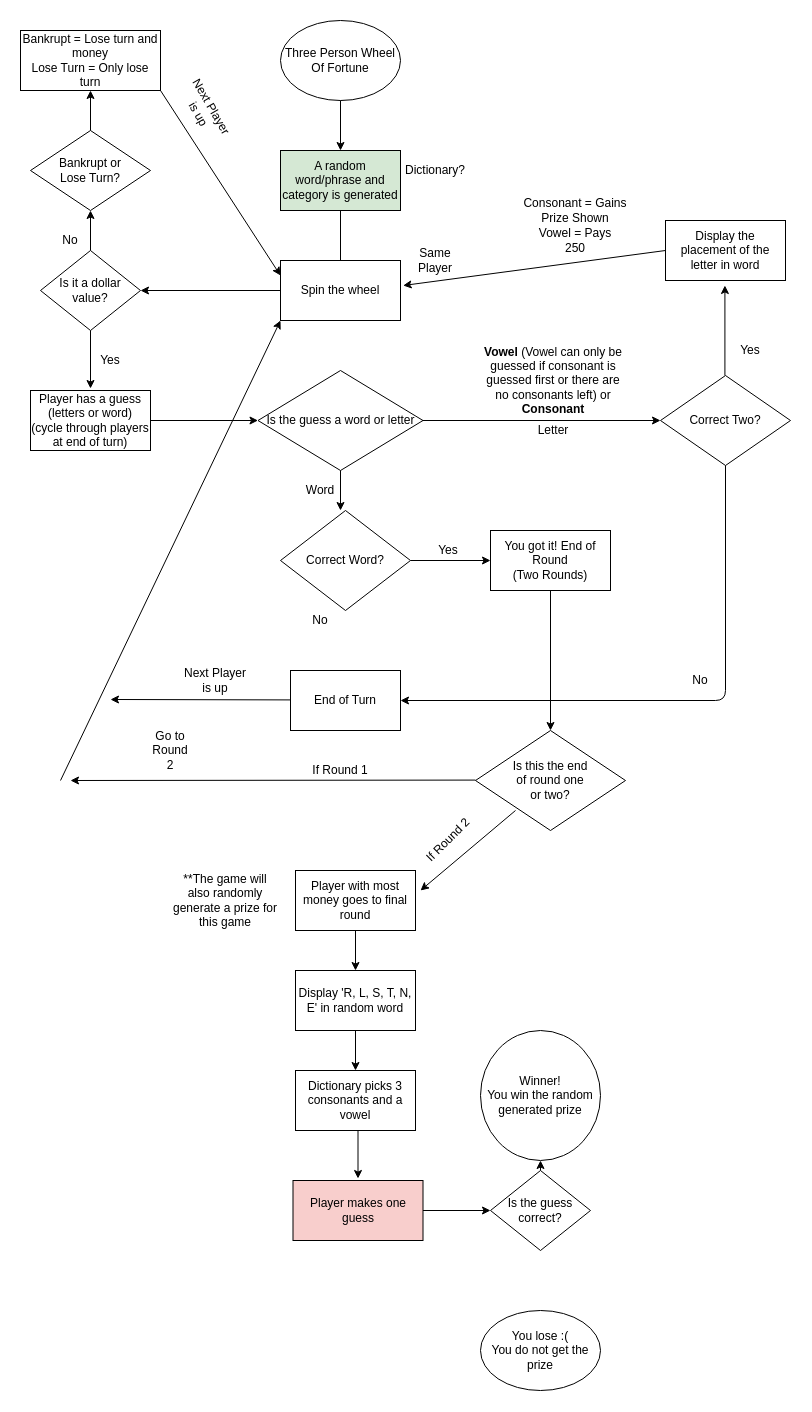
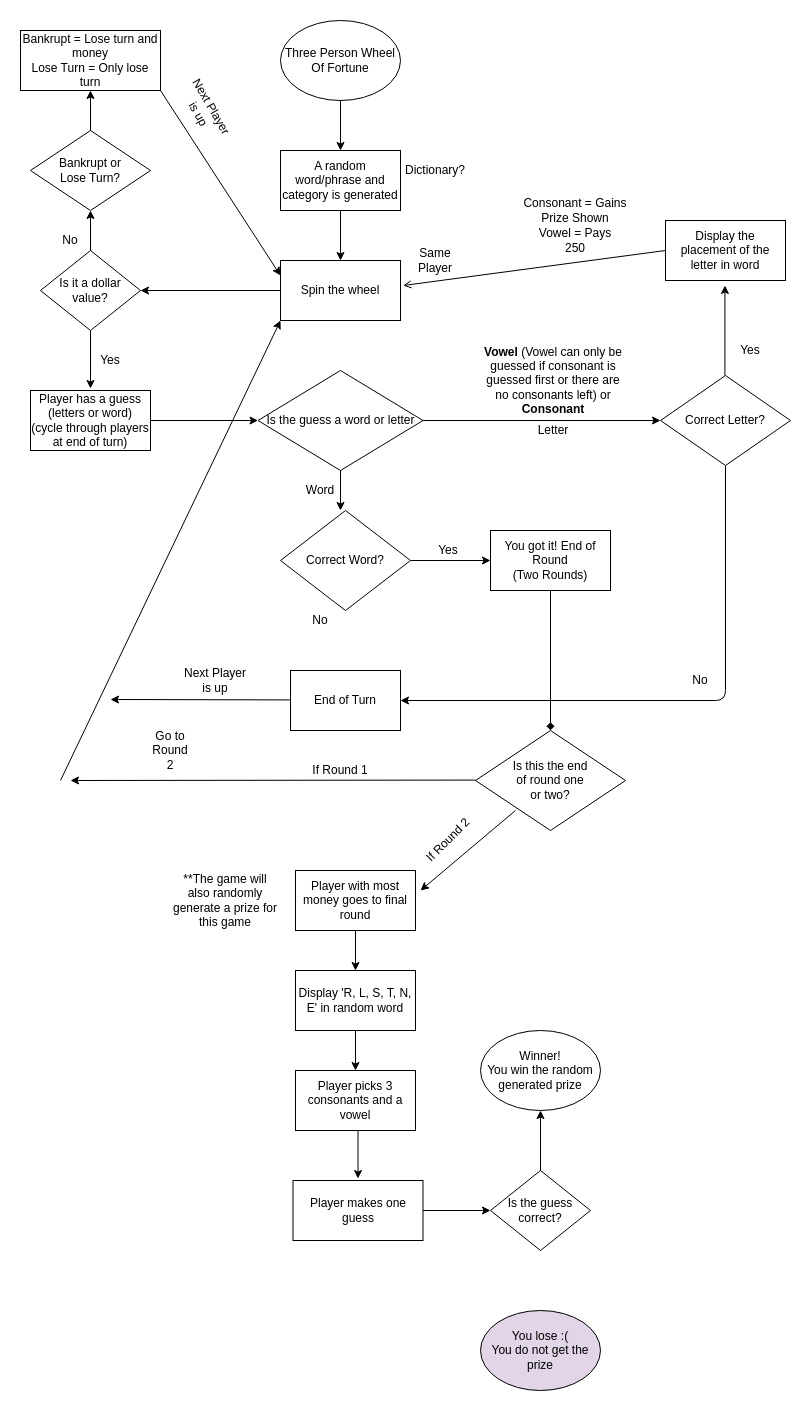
node "A random word/phrase and category is generated": fillcolor #d5e8d4 -> #ffffff
edge "A random word/phrase and category is generated" -- "Spin the wheel": arrowhead none -> classic
edge "Display the placement of the letter in word" -> "Spin the wheel": arrowhead classic -> open
node "Correct Two?": label "Correct Two?" -> "Correct Letter?"
edge "You got it! End of Round (Two Rounds)" -> "Is this the end of round one or two?": arrowhead classic -> diamond
node "Winner! You win the random generated prize": size 120x130 -> 120x80
node "Dictionary picks 3 consonants and a vowel": label "Dictionary picks 3 consonants and a vowel" -> "Player picks 3 consonants and a vowel"
node "Player makes one guess": fillcolor #f8cecc -> #ffffff
node "You lose :( You do not get the prize": fillcolor #ffffff -> #e1d5e7
